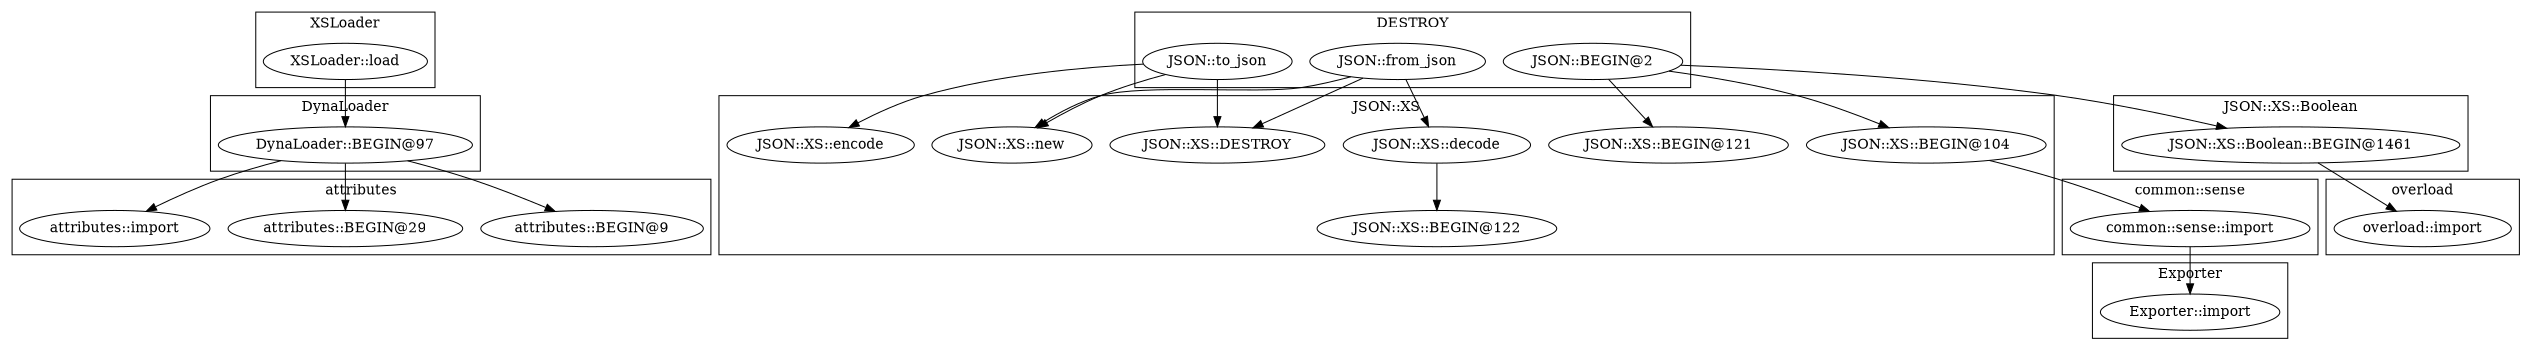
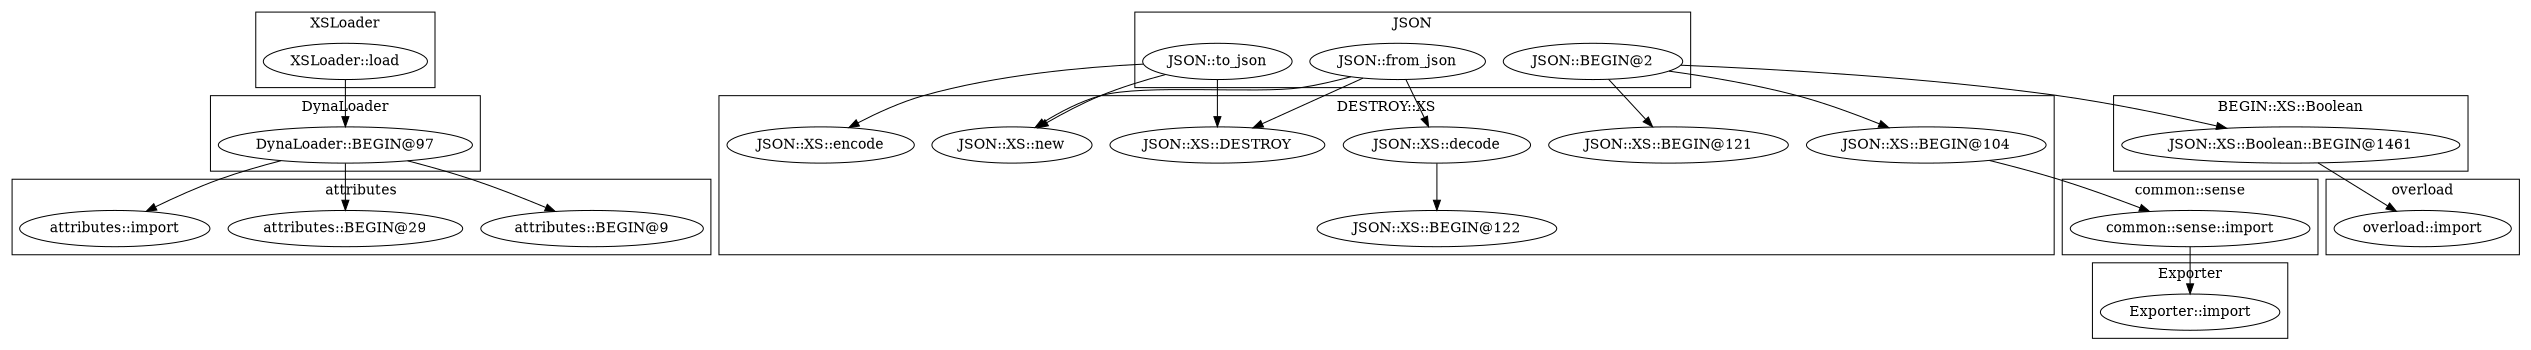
cluster "DESTROY": label "DESTROY" -> "JSON"
cluster "JSON::XS": label "JSON::XS" -> "DESTROY::XS"
cluster "JSON::XS::Boolean": label "JSON::XS::Boolean" -> "BEGIN::XS::Boolean"
